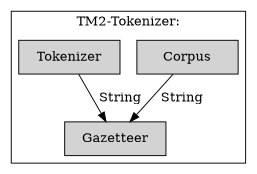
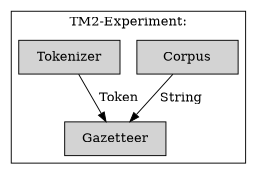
cluster "TM2-Tokenizer:": label "TM2-Tokenizer:" -> "TM2-Experiment:"
edge "Tokenizer" -> "Gazetteer": label " String" -> " Token"
